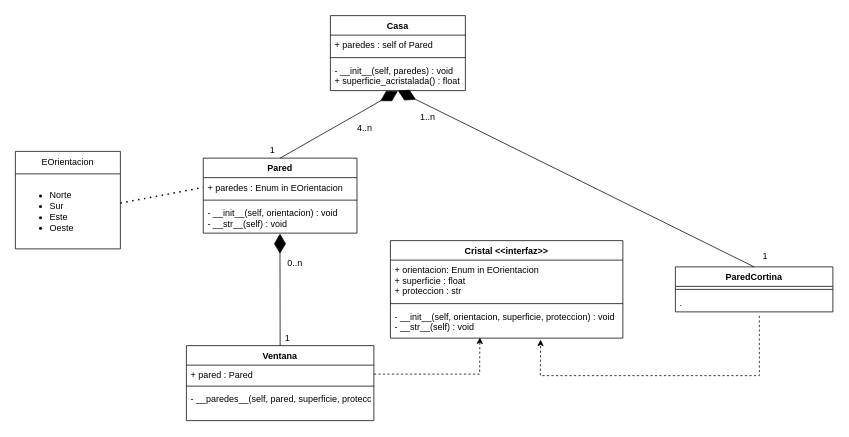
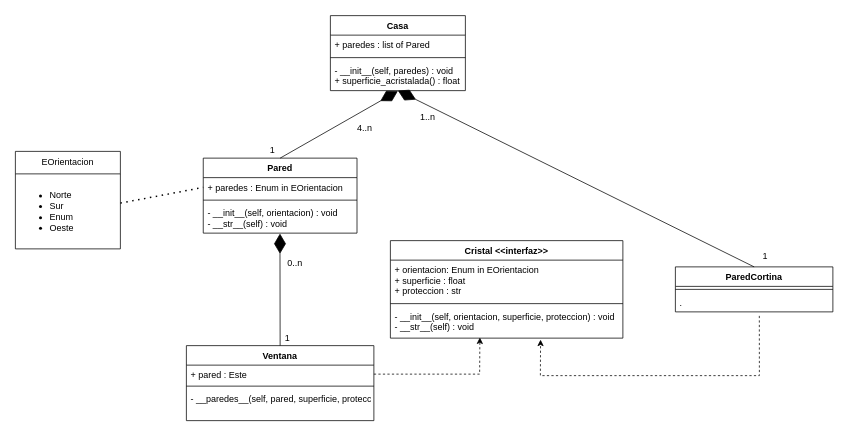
node "+ paredes : self of Pared": label "+ paredes : self of Pared" -> "+ paredes : list of Pared"
node "Norte Sur Este Oeste": label "Norte Sur Este Oeste" -> "Norte Sur Enum Oeste"
node "+ pared : Pared": label "+ pared : Pared" -> "+ pared : Este"
